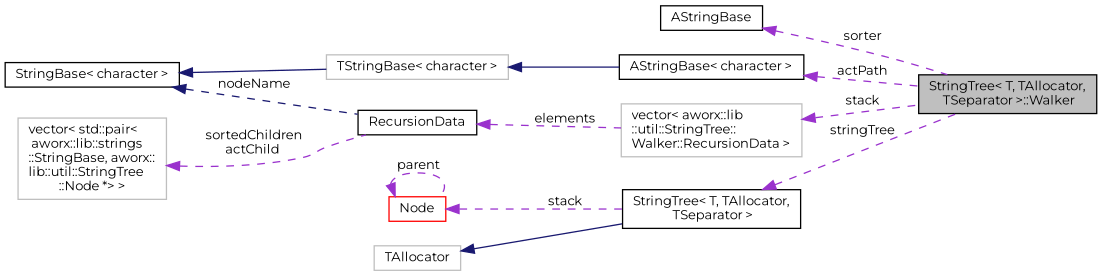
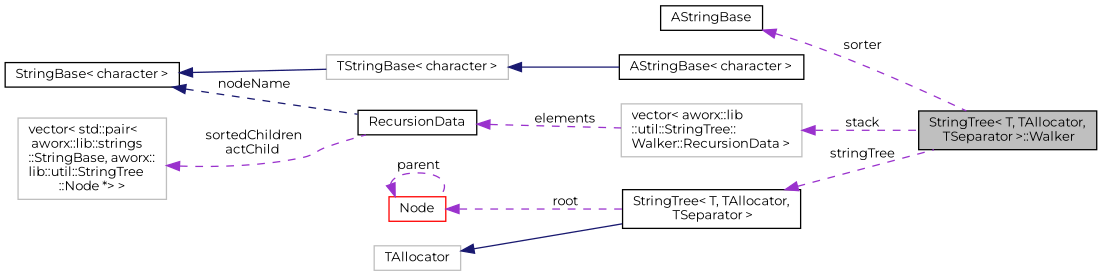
edge "StringTree< T, TAllocator, TSeparator >::Walker" -> "AStringBase< character >": removed, label "actPath"
edge "StringTree< T, TAllocator, TSeparator >" -> "Node": label " stack" -> " root"
